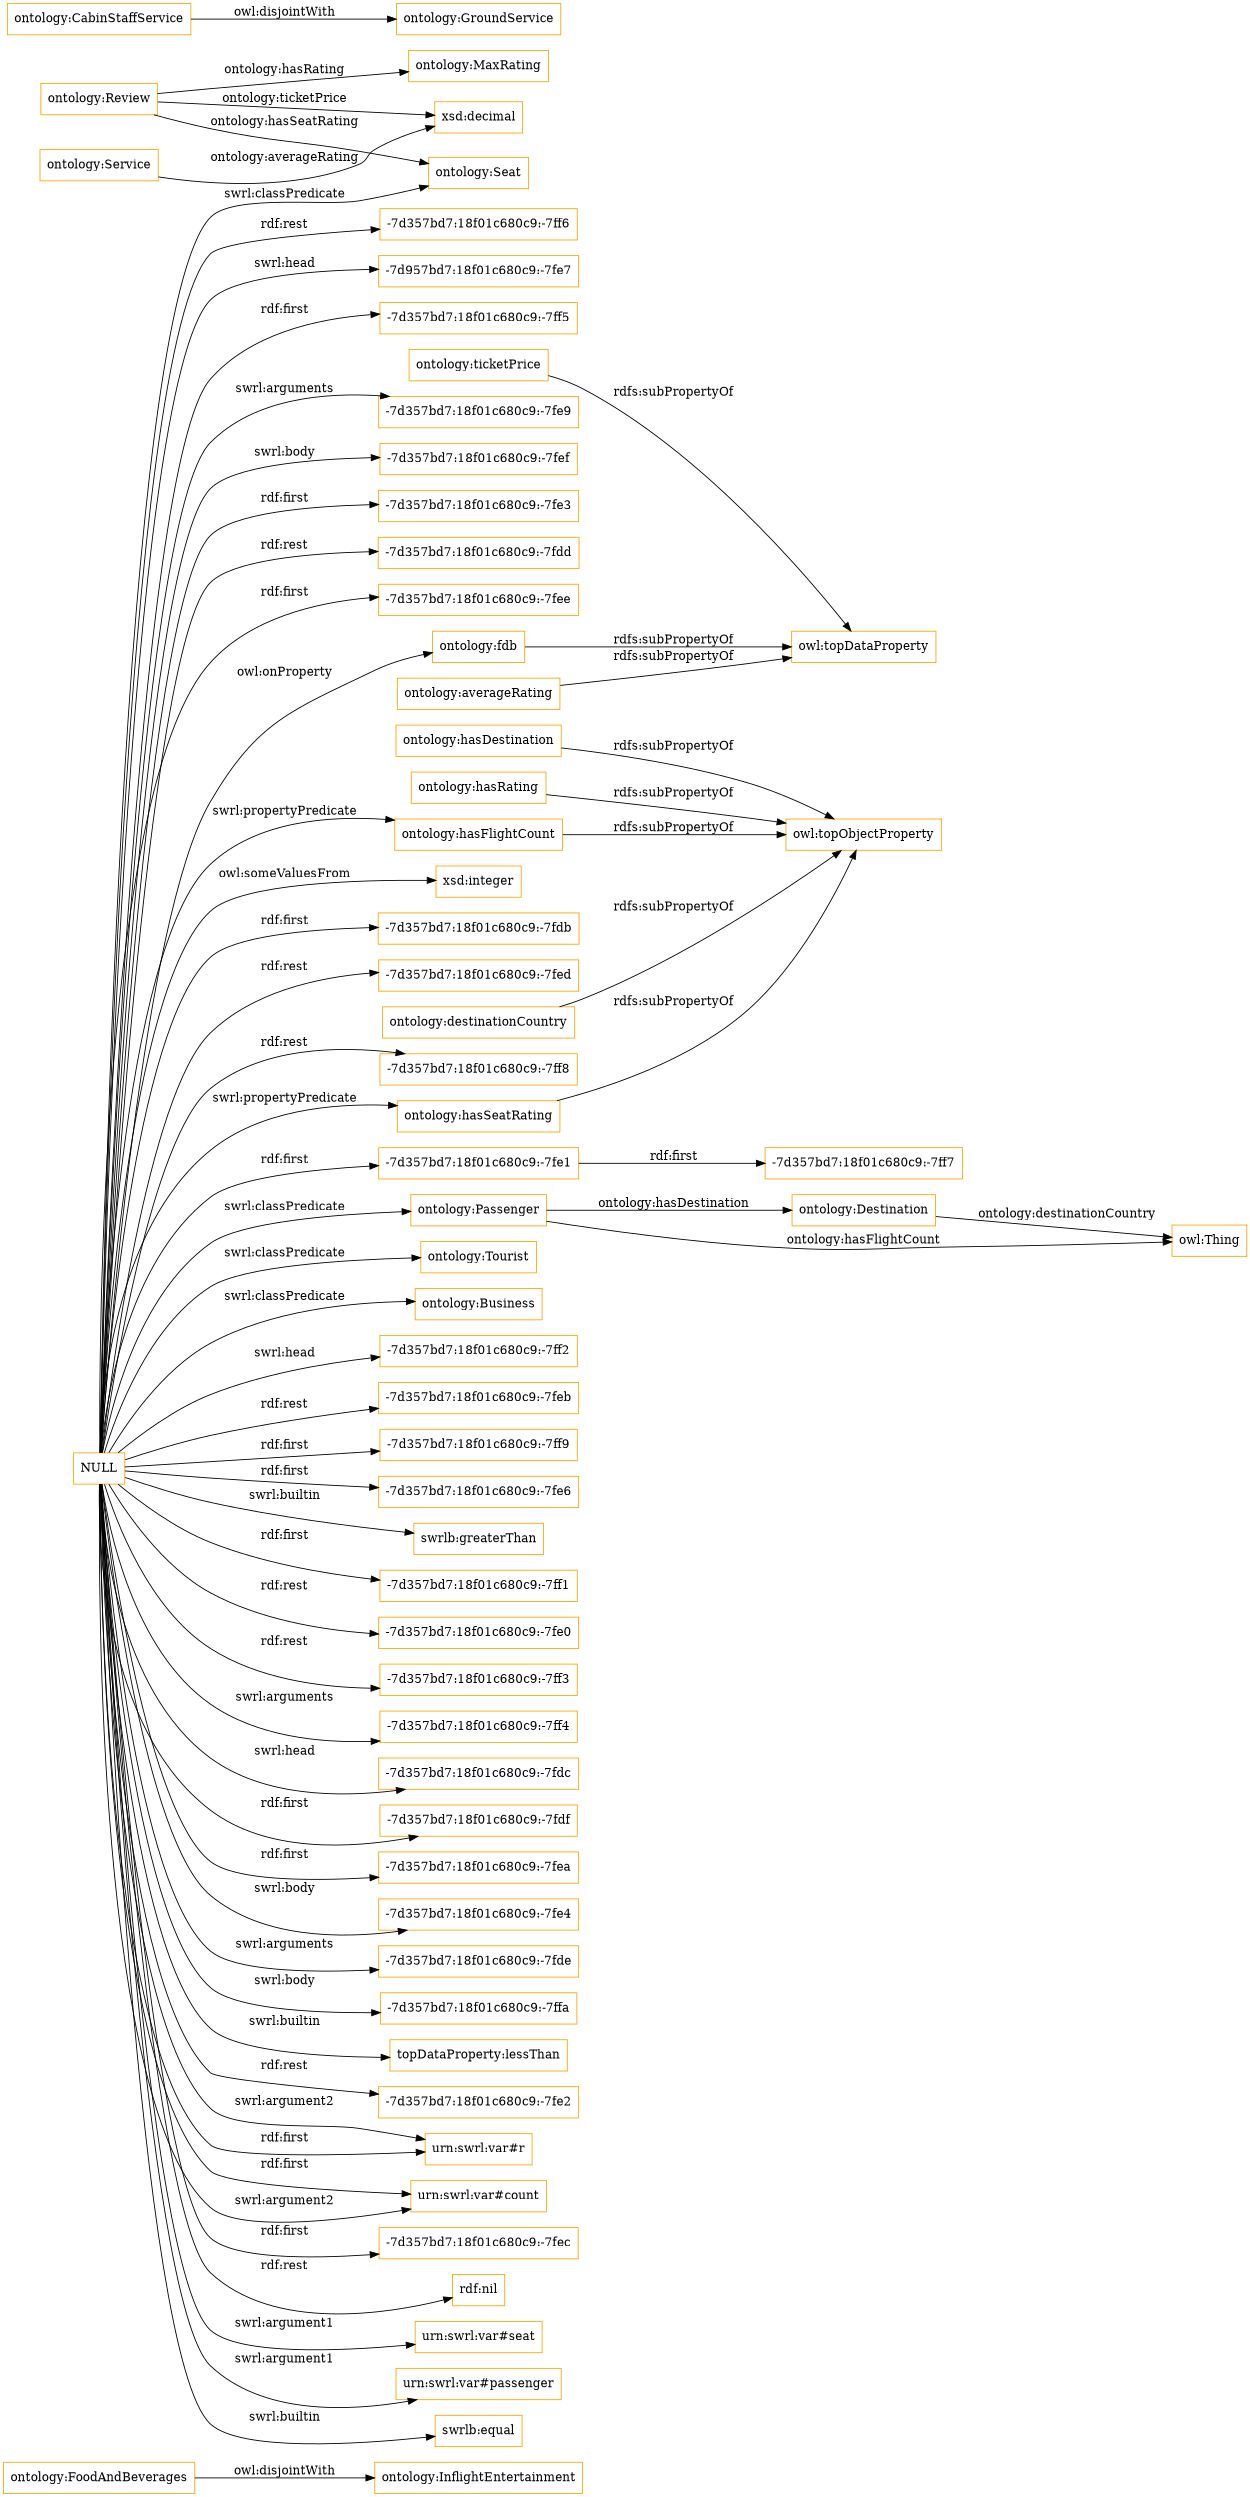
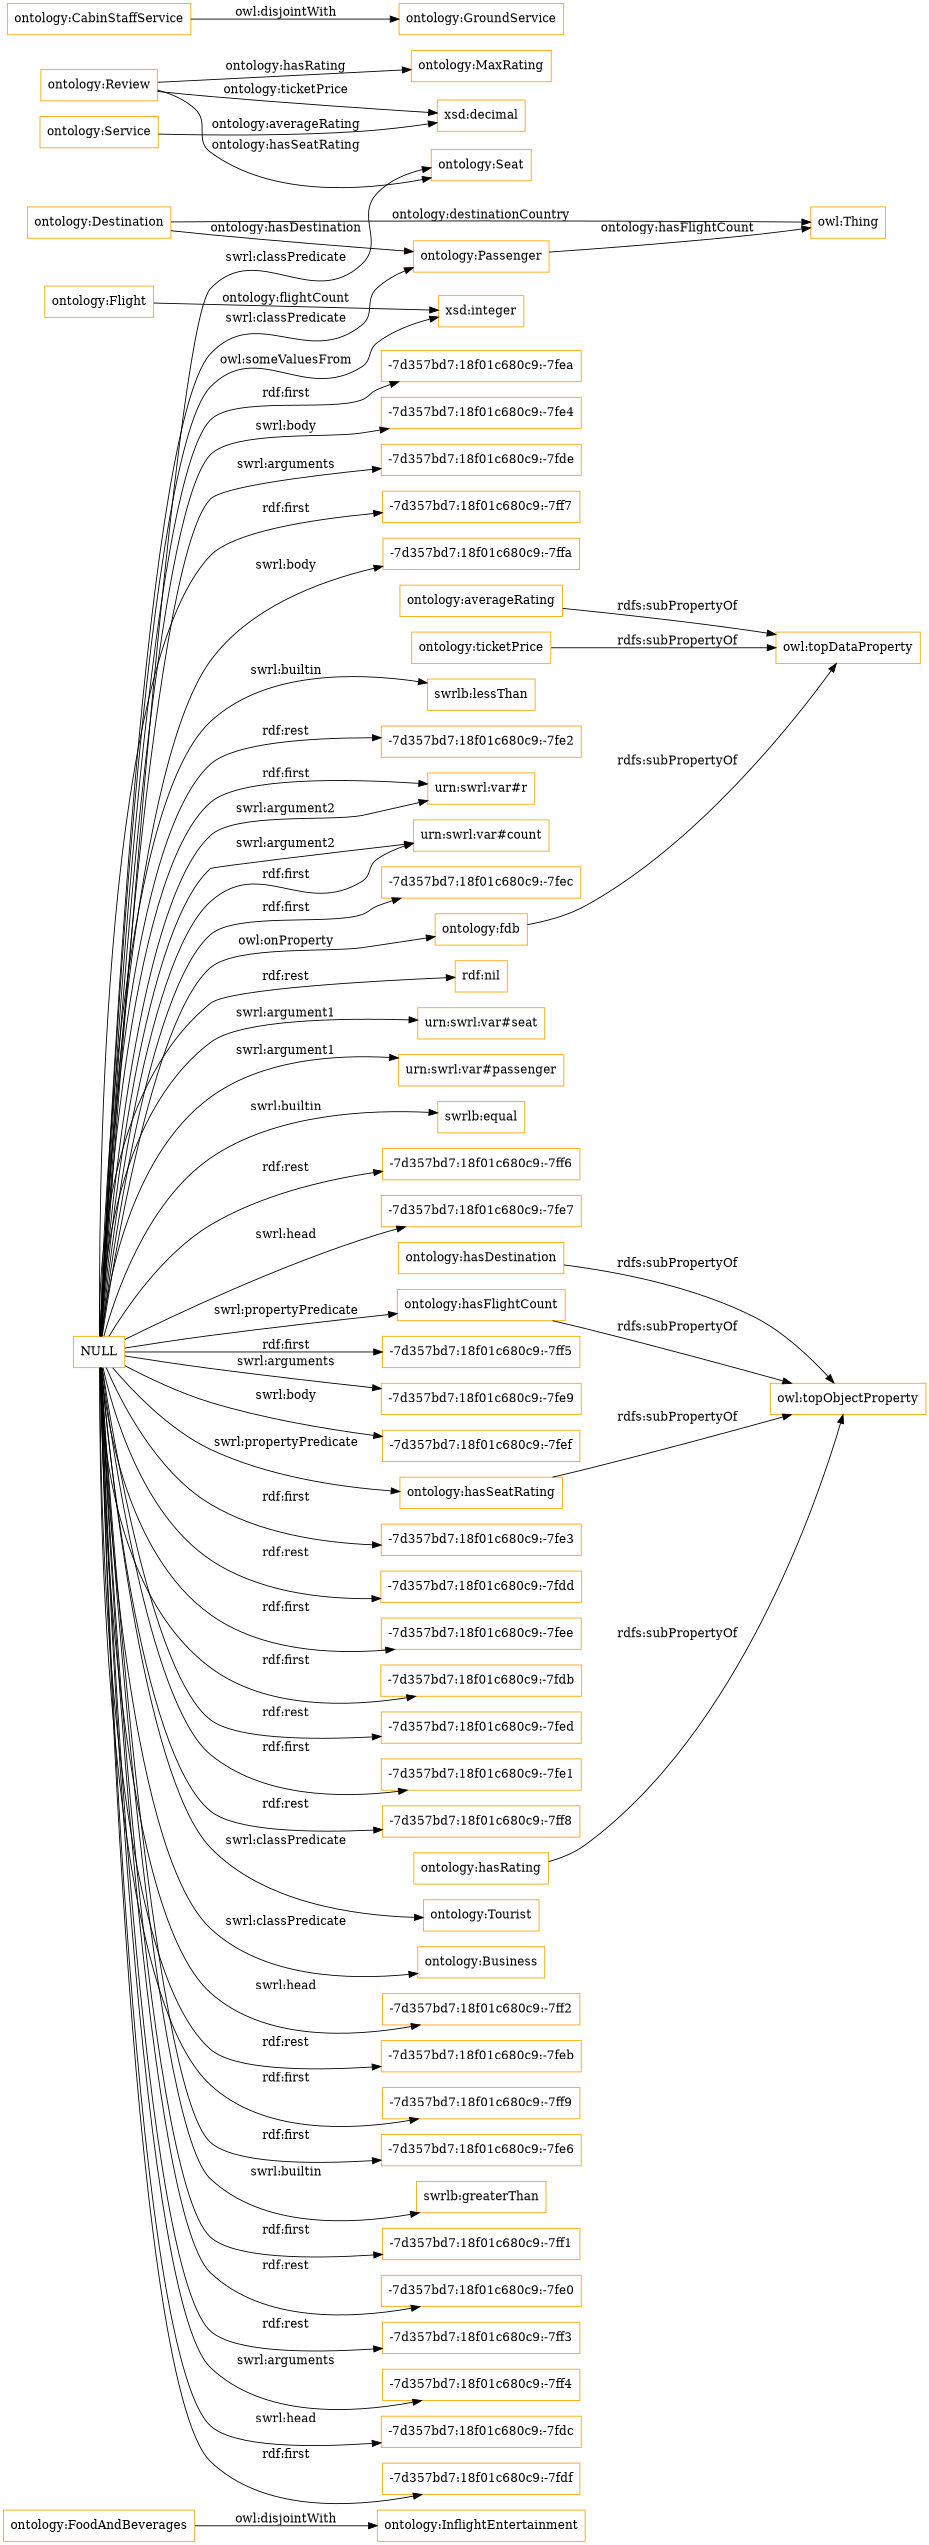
node "-7d957bd7:18f01c680c9:-7fe7": label "-7d957bd7:18f01c680c9:-7fe7" -> "-7d357bd7:18f01c680c9:-7fe7"
node "ontology:Flight": added
node "ontology:destinationCountry": removed
edge "-7d357bd7:18f01c680c9:-7fe1" -> "-7d357bd7:18f01c680c9:-7ff7": now "NULL" -> "-7d357bd7:18f01c680c9:-7ff7"
edge "ontology:Passenger" -> "ontology:Destination": reversed
node "topDataProperty:lessThan": label "topDataProperty:lessThan" -> "swrlb:lessThan"
